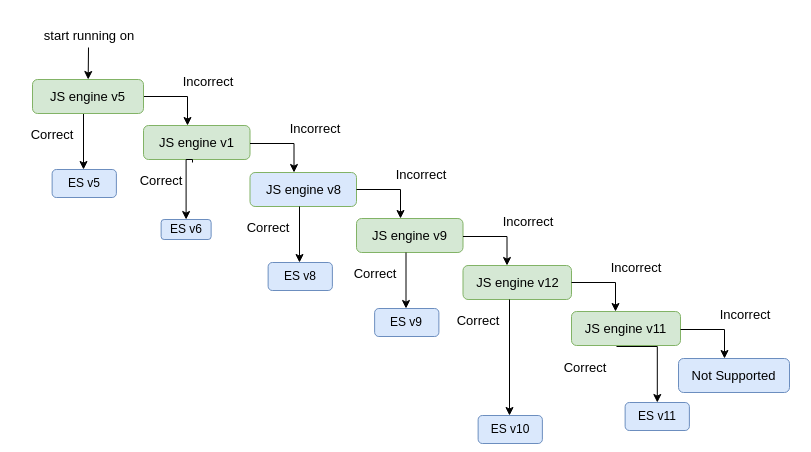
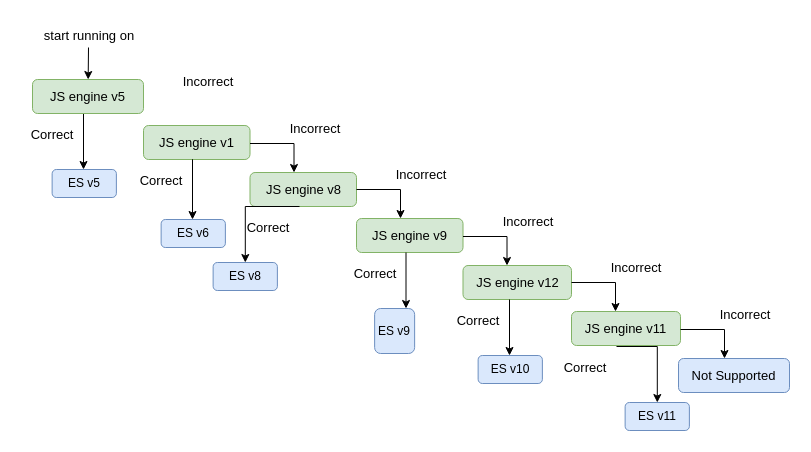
edge "JS engine v5" -> "JS engine v1": removed
node "JS engine v8": fillcolor #dae8fc -> #d5e8d4
node "ES v6": size 50x20 -> 64x28
node "ES v8": moved (300, 277) -> (245, 277)
node "ES v9": size 64x28 -> 40x45
node "ES v10": moved (510, 430) -> (510, 370)
